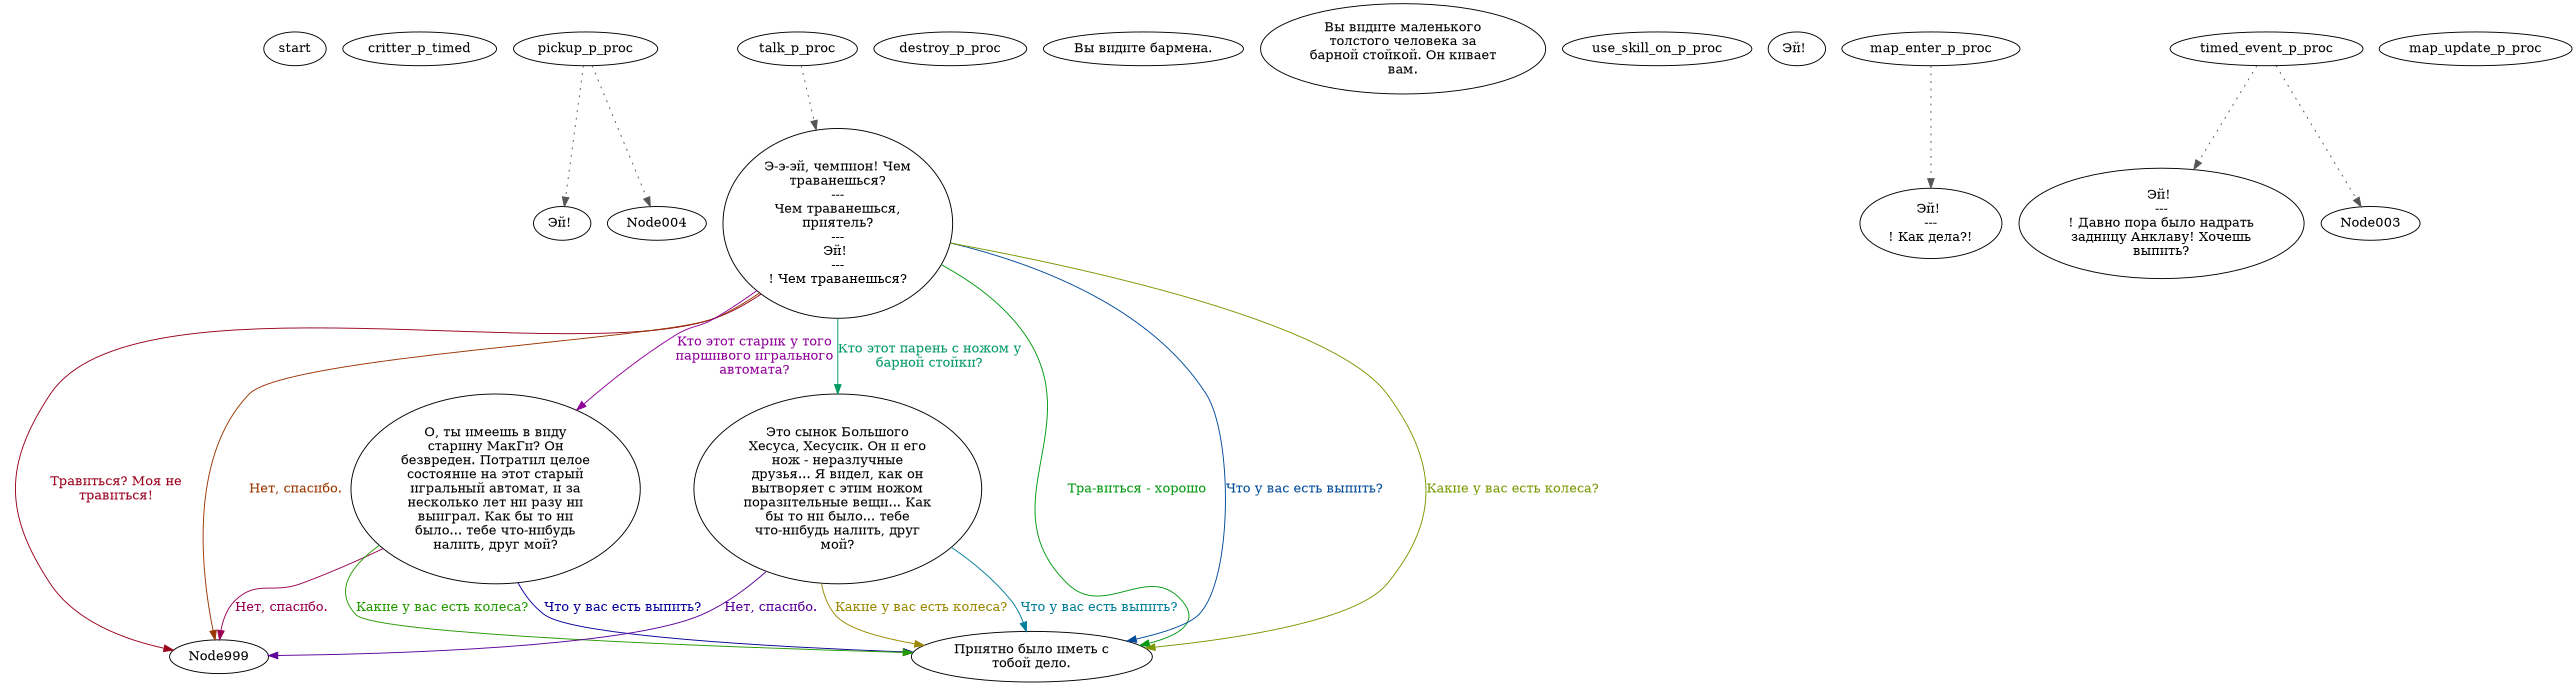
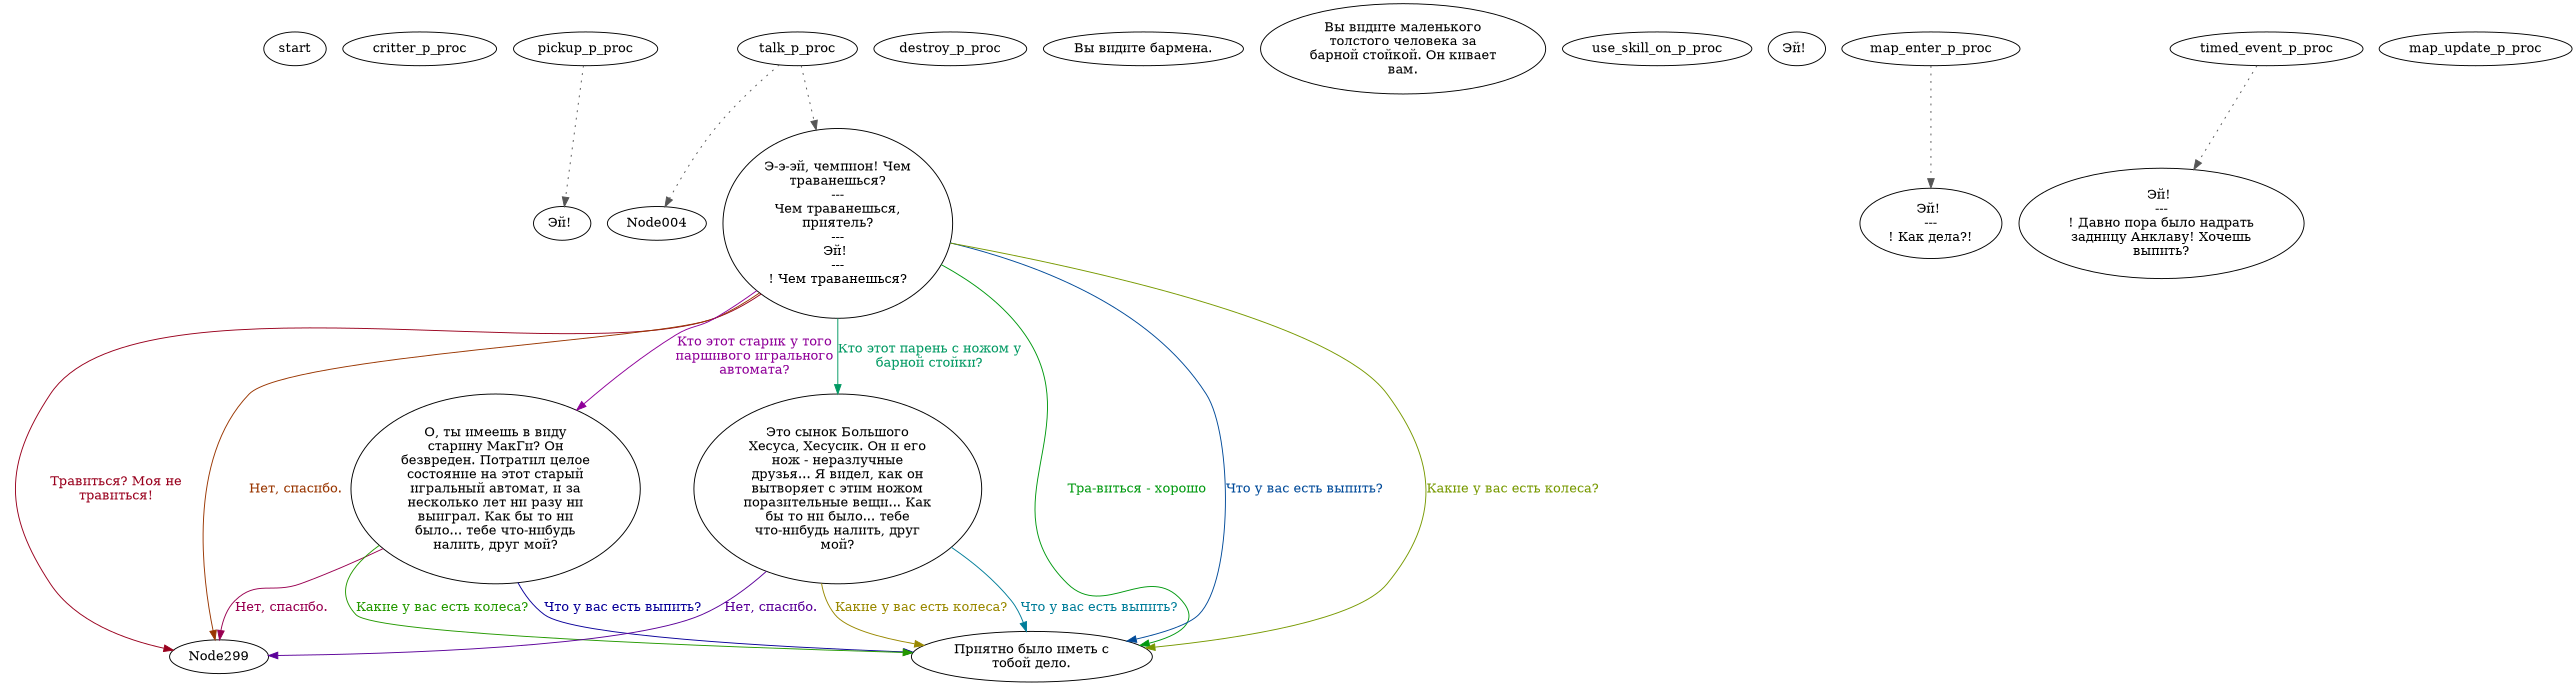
node "critter_p_timed": label "critter_p_timed" -> "critter_p_proc"
edge "pickup_p_proc" -> "Node004": now "talk_p_proc" -> "Node004"
node "Node003": removed
node "Node999": label "Node999" -> "Node299"
